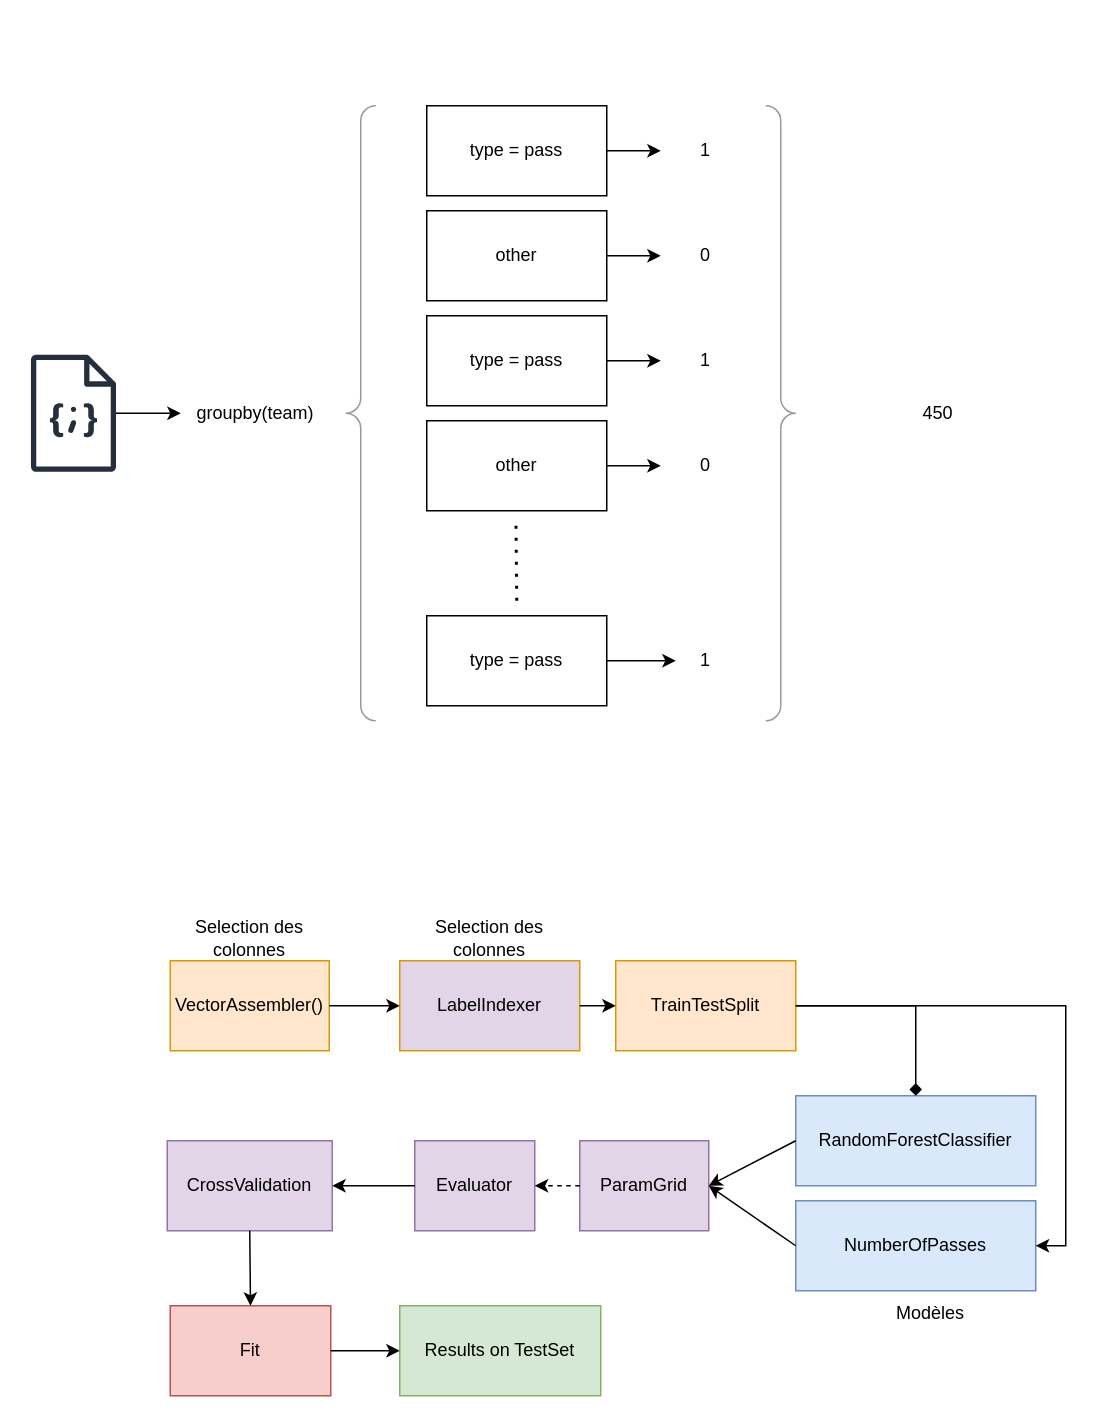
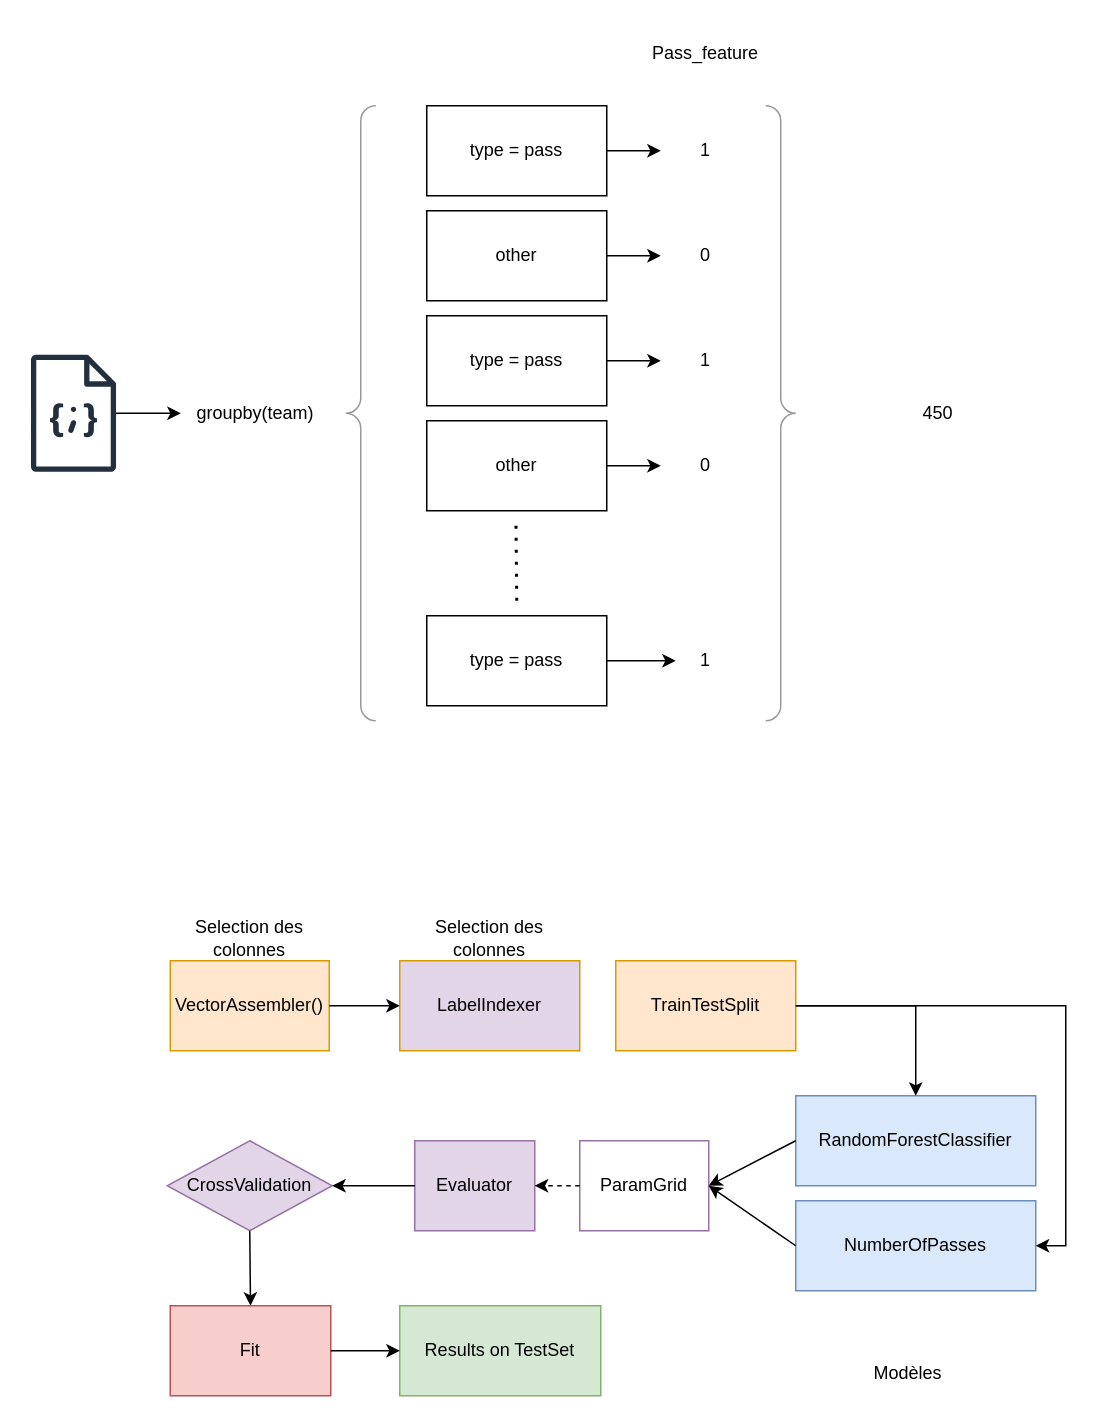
node "Pass_feature": added
edge "LabelIndexer" -> "TrainTestSplit": removed
edge "TrainTestSplit" -> "RandomForestClassifier": arrowhead diamond -> classic
node "CrossValidation": shape rectangle -> diamond
node "ParamGrid": fillcolor #e1d5e7 -> #ffffff
node "Modèles": moved (931, 1313) -> (908, 1373)
